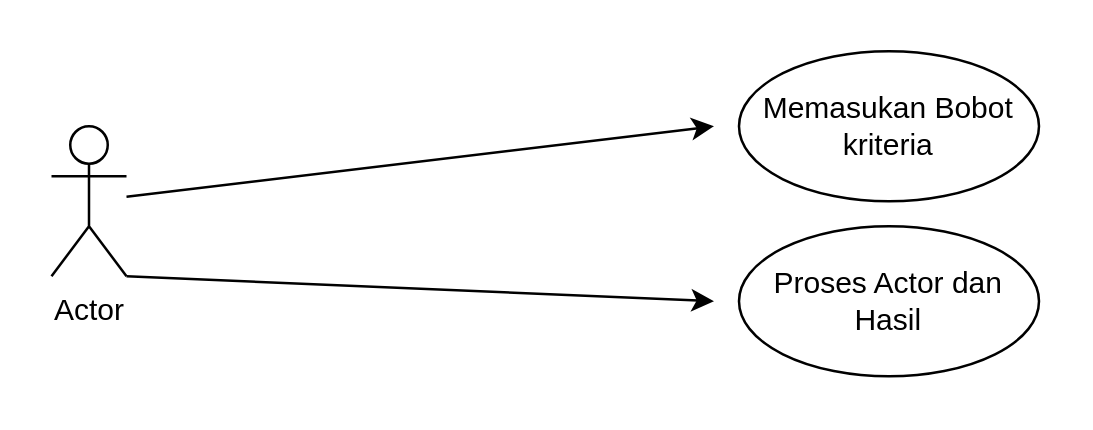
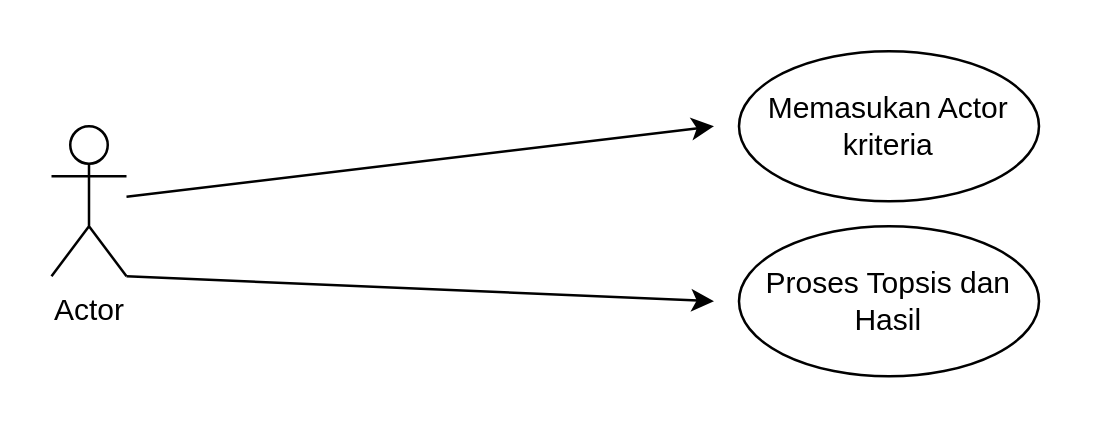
node "Memasukan Bobot kriteria": label "Memasukan Bobot kriteria" -> "Memasukan Actor kriteria"
node "Proses Actor dan Hasil": label "Proses Actor dan Hasil" -> "Proses Topsis dan Hasil"
